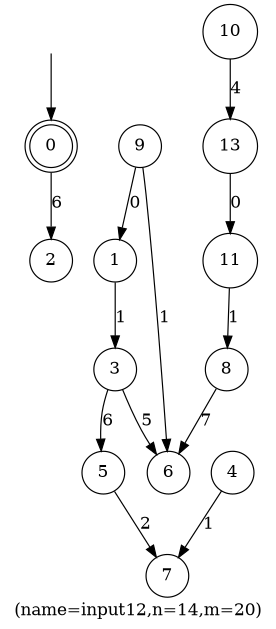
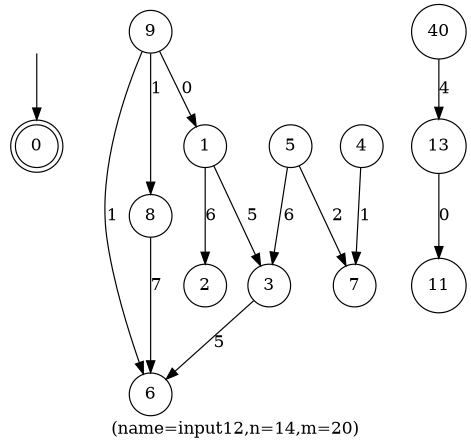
node "10": label "10" -> "40"
edge "0" -> "2": now "1" -> "2"
edge "11" -> "8": now "9" -> "8"
edge "1" -> "3": label "1" -> "5"
edge "3" -> "5": reversed
